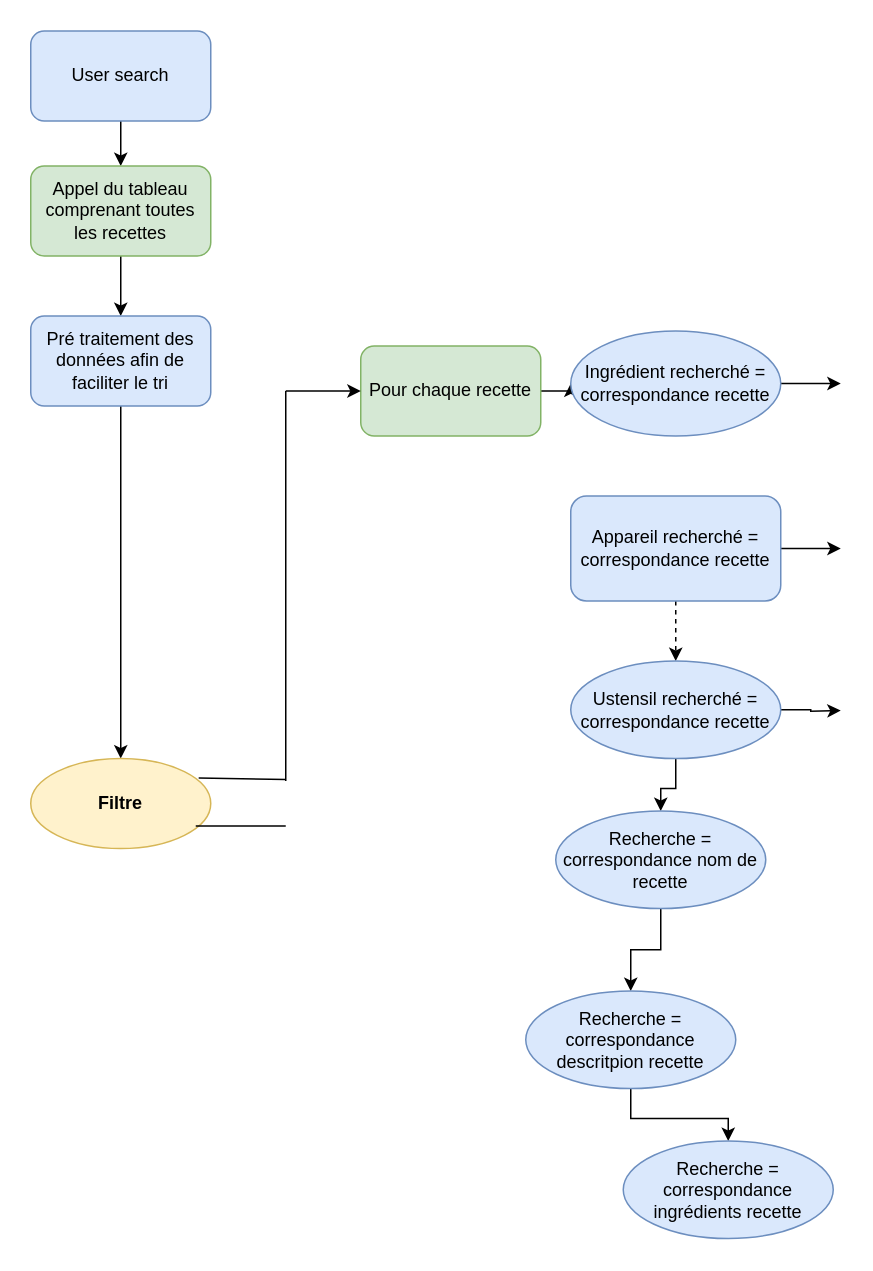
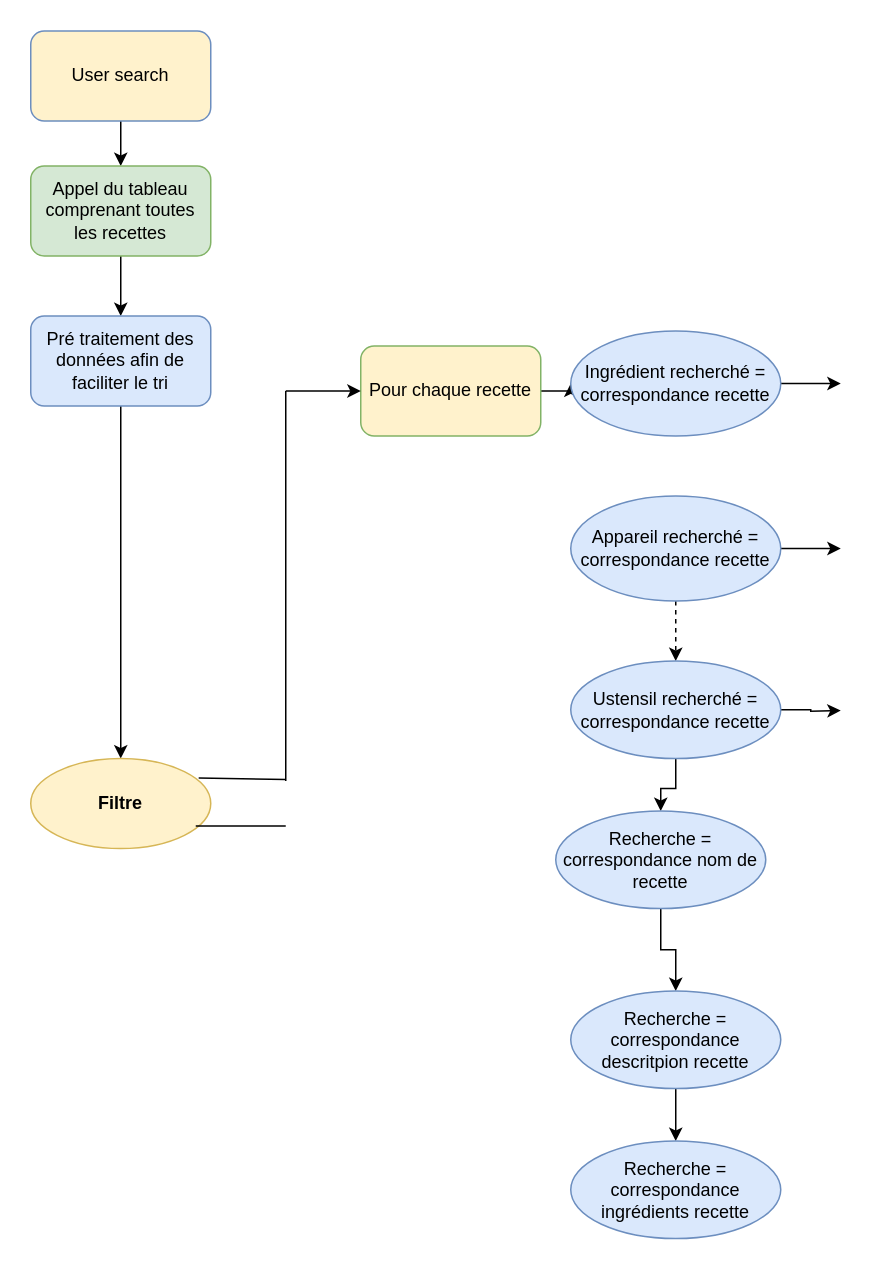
node "User search": fillcolor #dae8fc -> #fff2cc
node "Pour chaque recette": fillcolor #d5e8d4 -> #fff2cc
node "Appareil recherché = correspondance recette": shape rounded rectangle -> ellipse
node "Recherche = correspondance descritpion recette": moved (631, 1040) -> (676, 1040)
node "Recherche = correspondance ingrédients recette": moved (728, 1190) -> (676, 1190)
